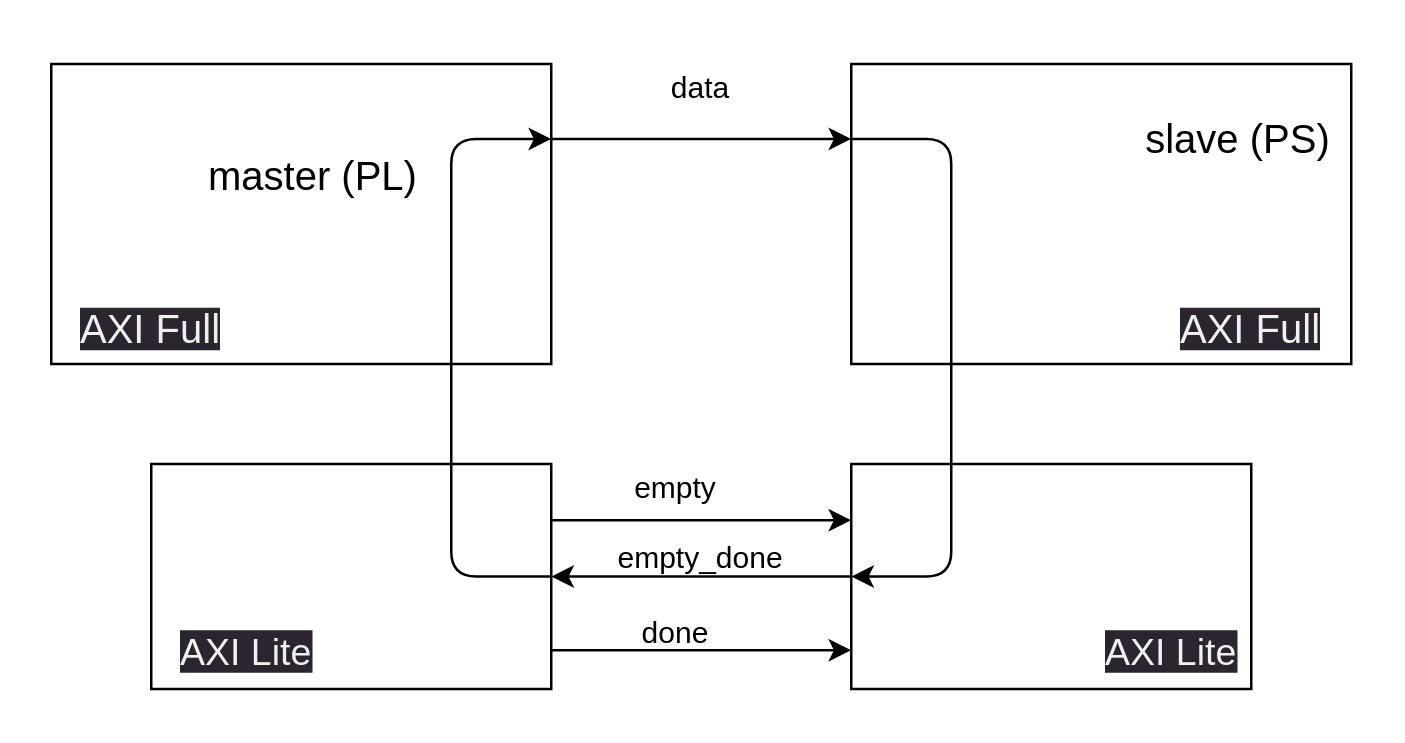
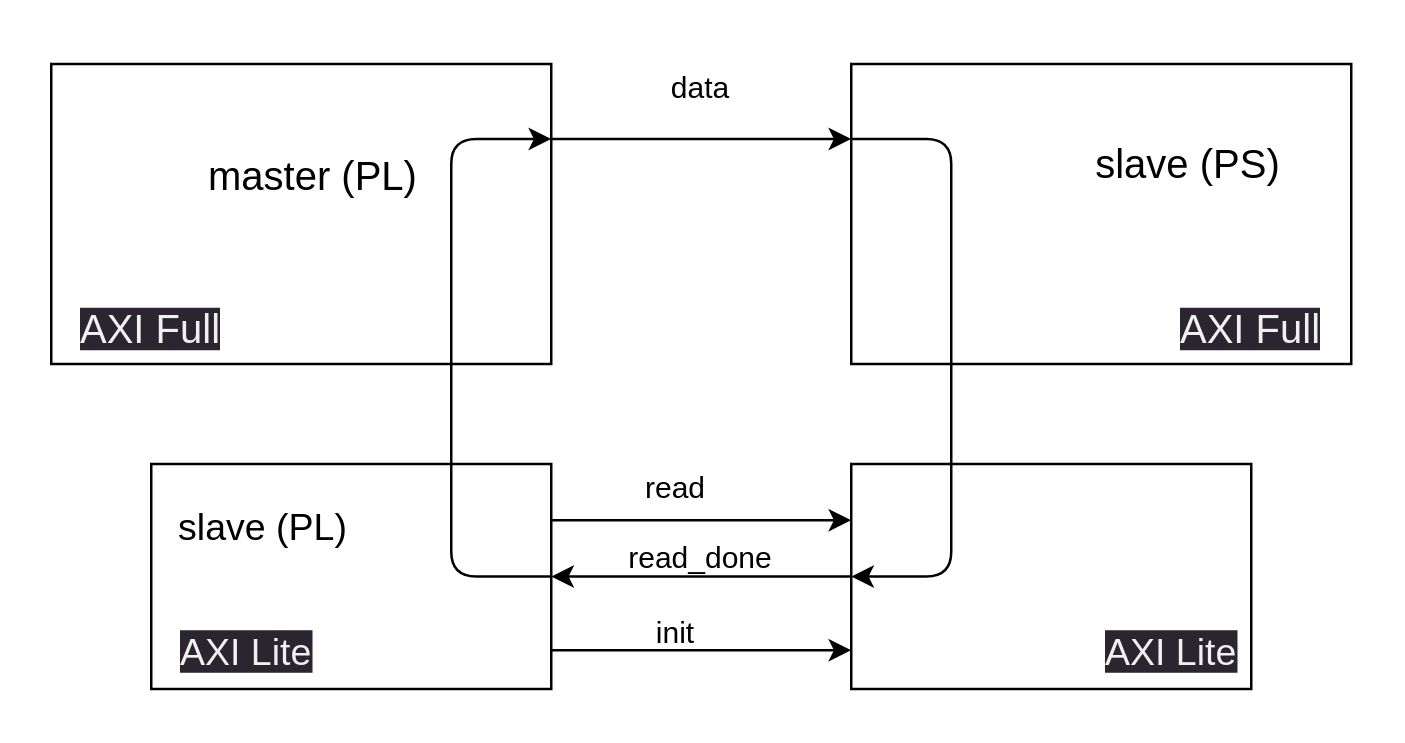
node "slave (PS)": moved (1239, 139) -> (1189, 164)
node "empty": label "empty" -> "read"
node "slave (PL)": added
node "empty_done": label "empty_done" -> "read_done"
node "done": label "done" -> "init"
